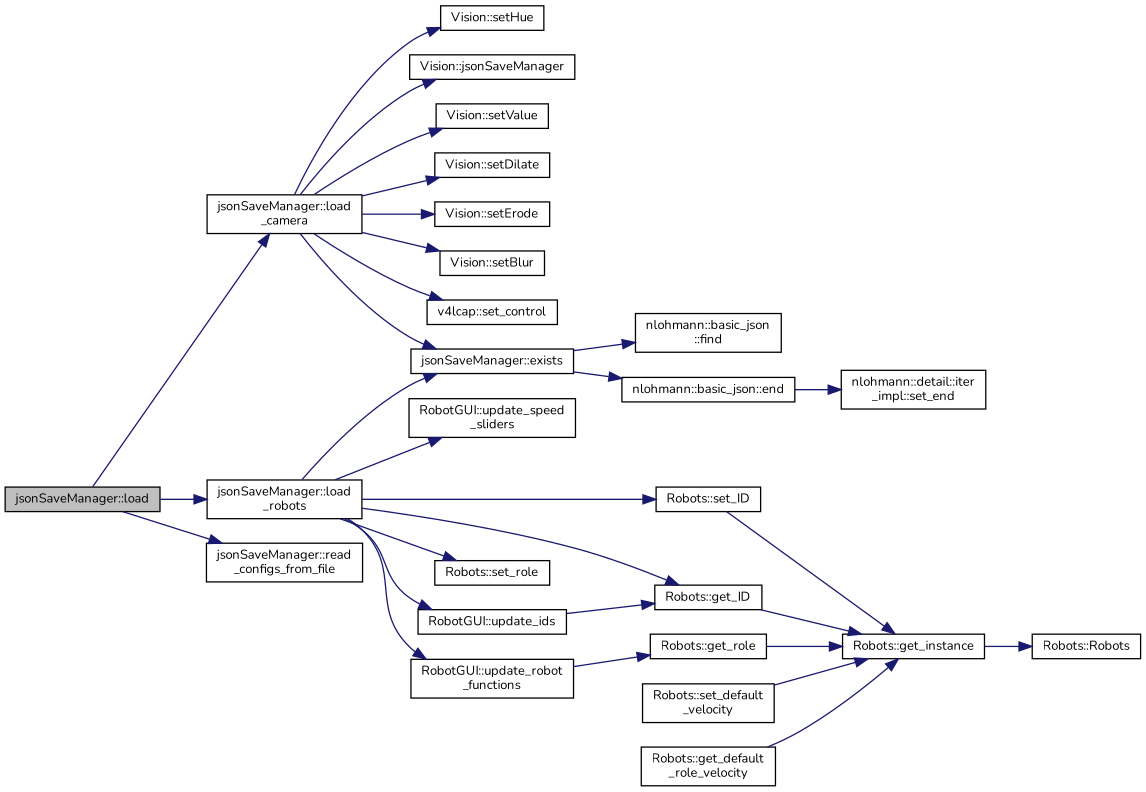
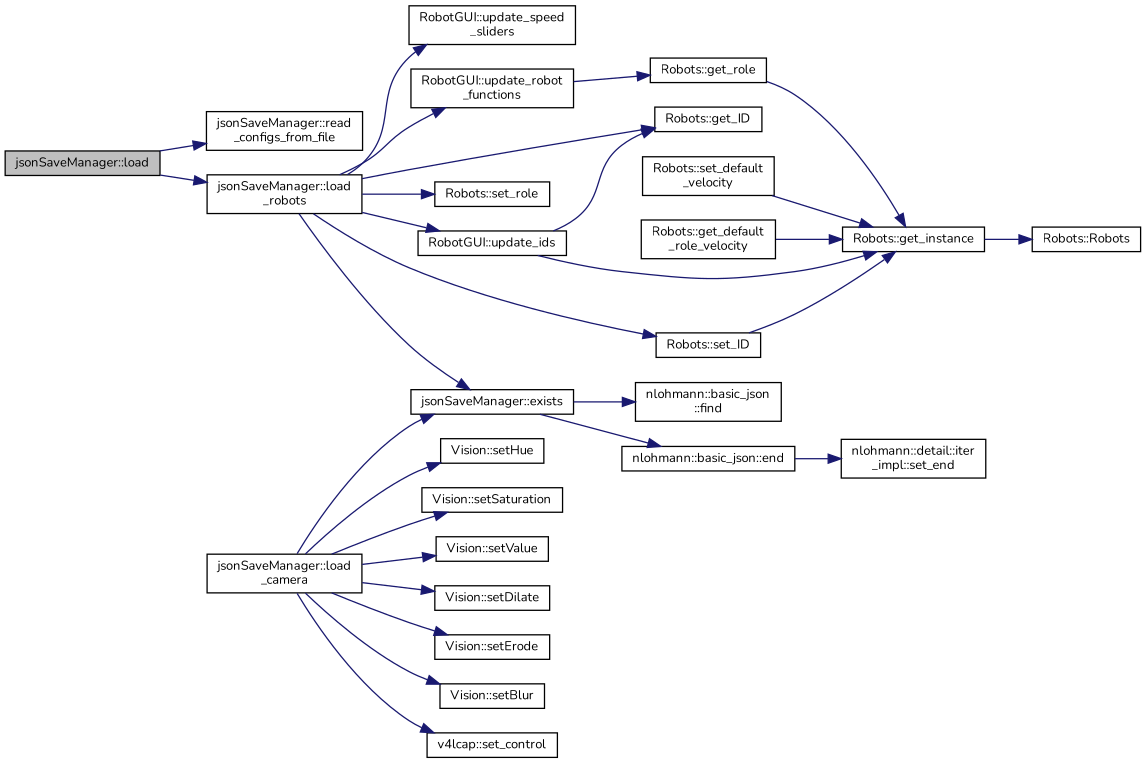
node "Vision::jsonSaveManager": label "Vision::jsonSaveManager" -> "Vision::setSaturation"
edge "jsonSaveManager::load" -> "jsonSaveManager::load _camera": removed
edge "Robots::get_ID" -> "Robots::get_instance": now "RobotGUI::update_ids" -> "Robots::get_instance"
